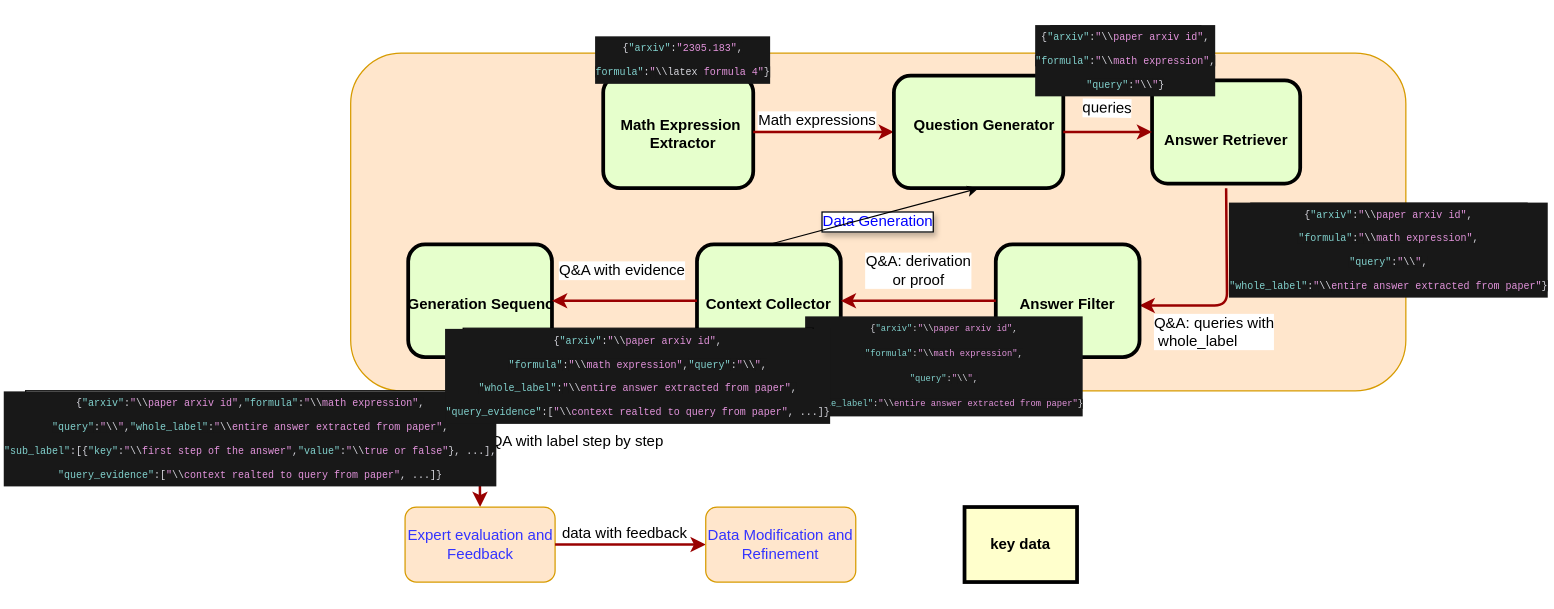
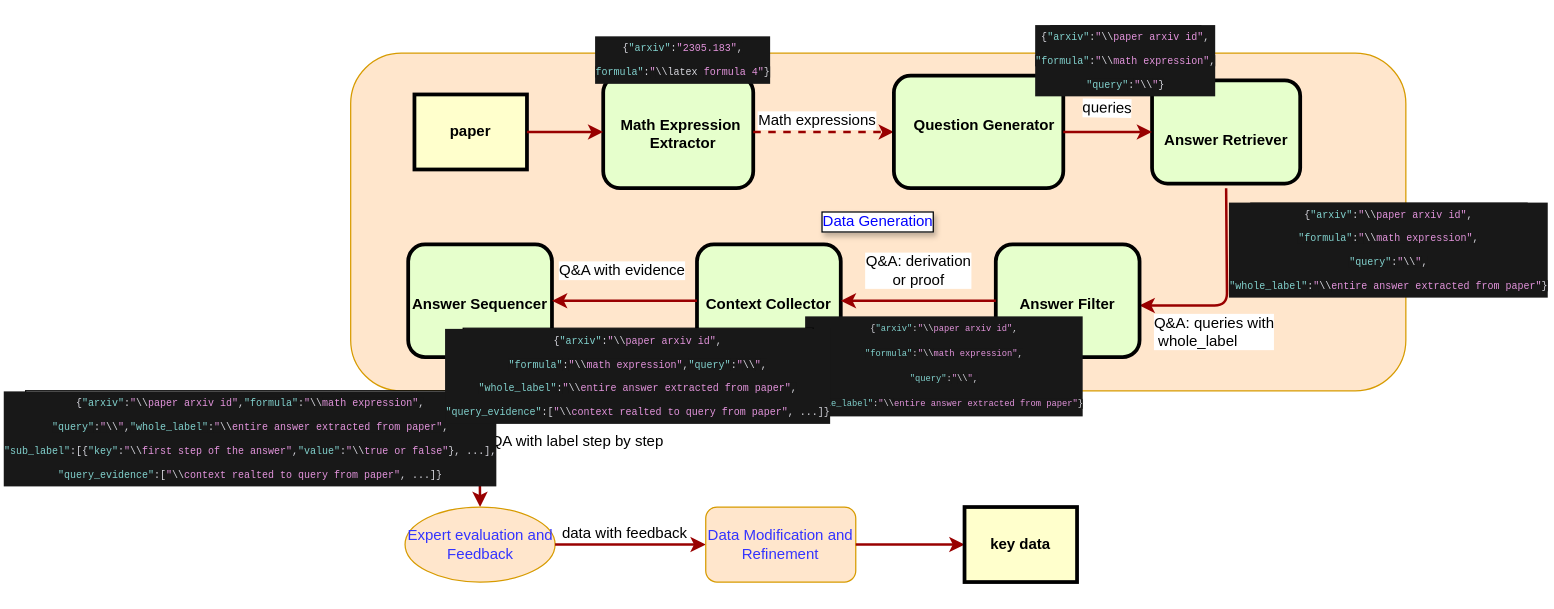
node "paper": added
edge "paper" -> "Math Expression Extractor": added
edge "Math Expression Extractor" -> "Question Generator": style solid -> dashed
edge "Context Collector" -> "Question Generator": removed
node "Generation Sequencer": label "Generation Sequencer" -> "Answer Sequencer"
node "Expert evaluation and Feedback": shape rounded rectangle -> ellipse
edge "Data Modification and Refinement" -> "key data": added
